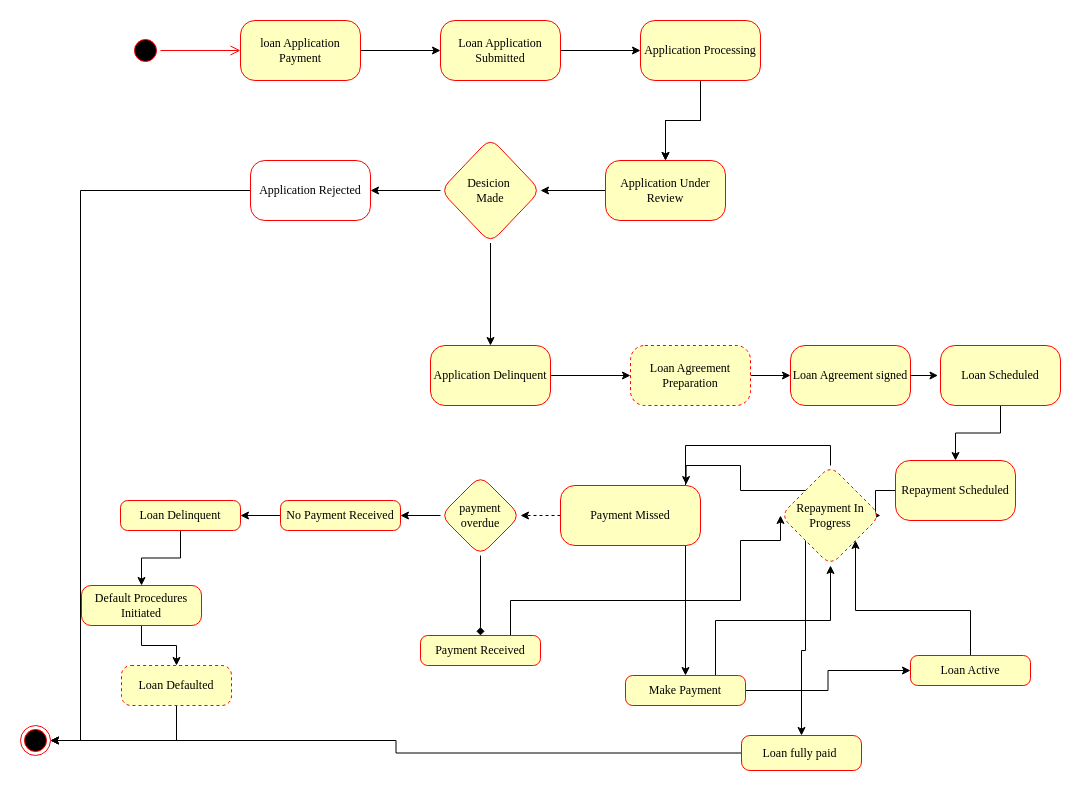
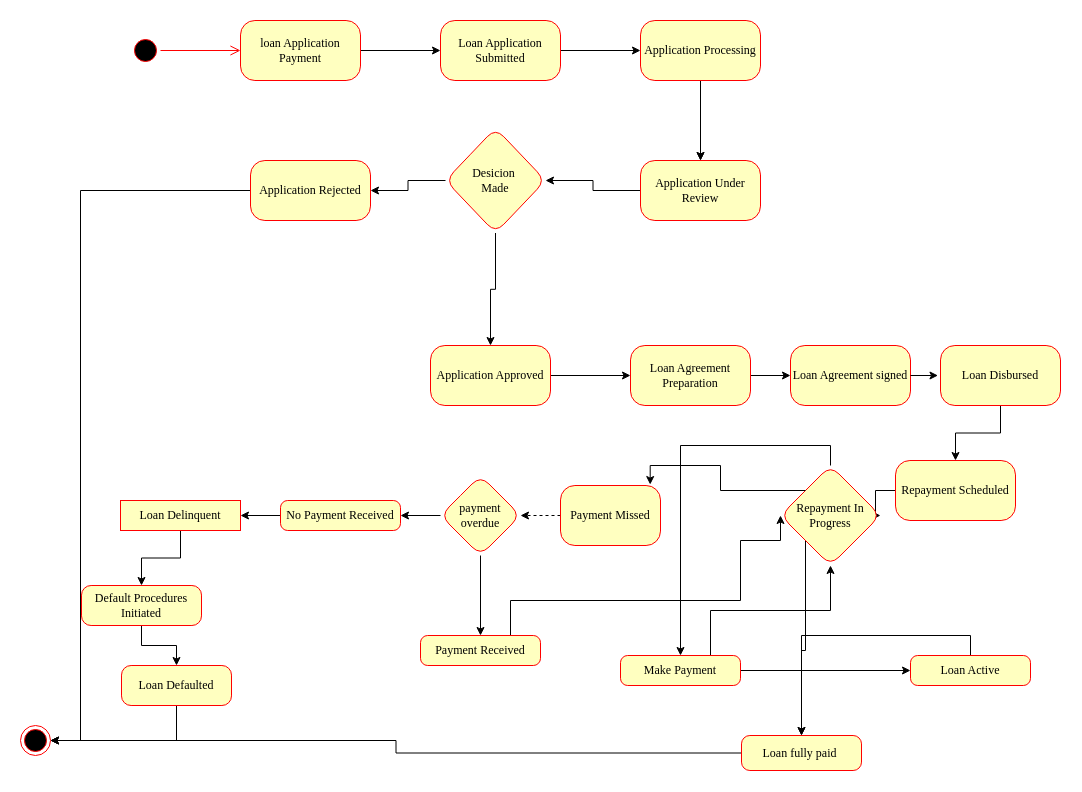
node "Application Rejected": fillcolor #ffffff -> #ffffc0
node "Desicion Made": moved (491, 191) -> (496, 181)
node "Application Under Review": moved (666, 191) -> (701, 191)
node "Application Delinquent": label "Application Delinquent" -> "Application Approved"
node "Loan Agreement Preparation": style dashed -> solid
node "Loan Scheduled": label "Loan Scheduled" -> "Loan Disbursed"
node "Loan Delinquent": shape rounded rectangle -> rectangle
node "Payment Missed": size 140x60 -> 100x60
node "Repayment In Progress": style dashed -> solid
edge "Loan Active" -> "Repayment In Progress": now "Loan Active" -> "Loan fully paid"
edge "payment overdue" -> "Payment Received": arrowhead diamond -> classic
node "Loan Defaulted": style dashed -> solid
node "Make Payment": moved (686, 691) -> (681, 671)
